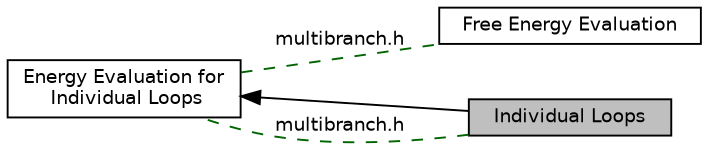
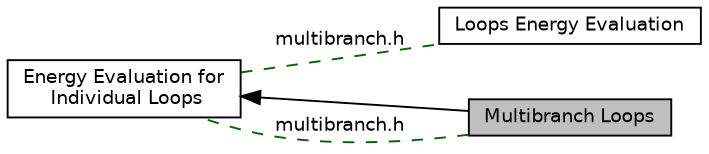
node "Free Energy Evaluation": label "Free Energy Evaluation" -> "Loops Energy Evaluation"
node "Individual Loops": label "Individual Loops" -> "Multibranch Loops"
